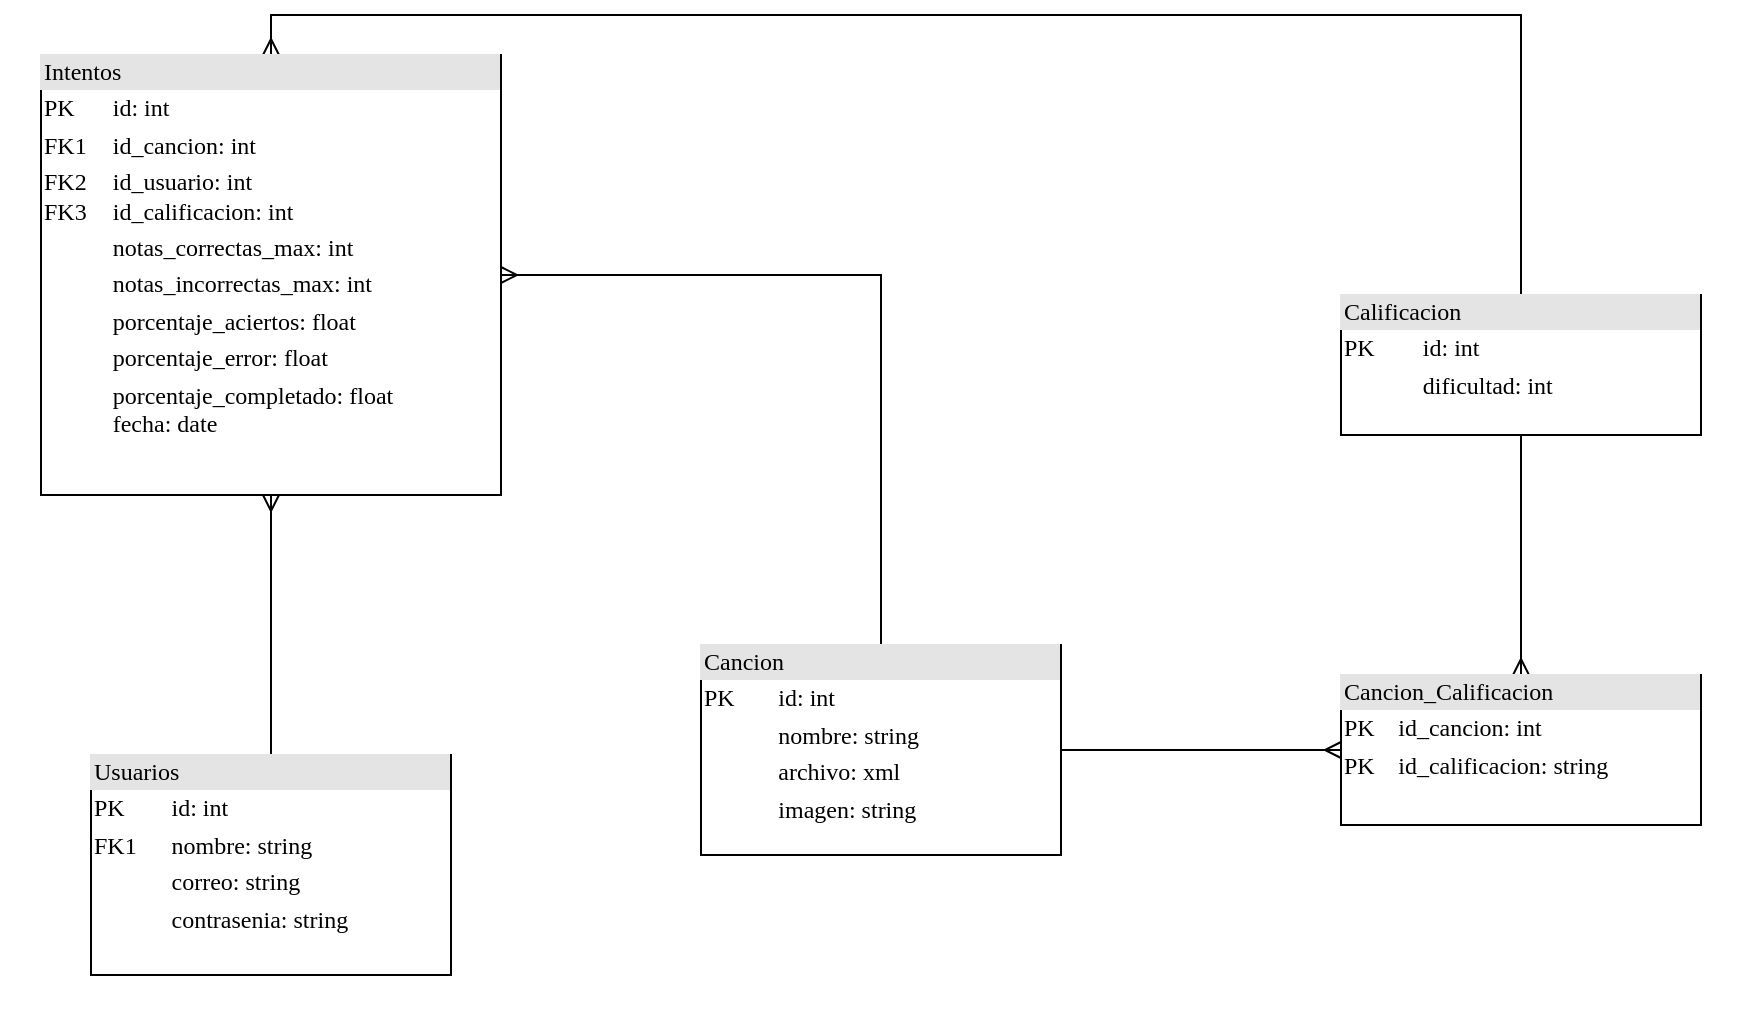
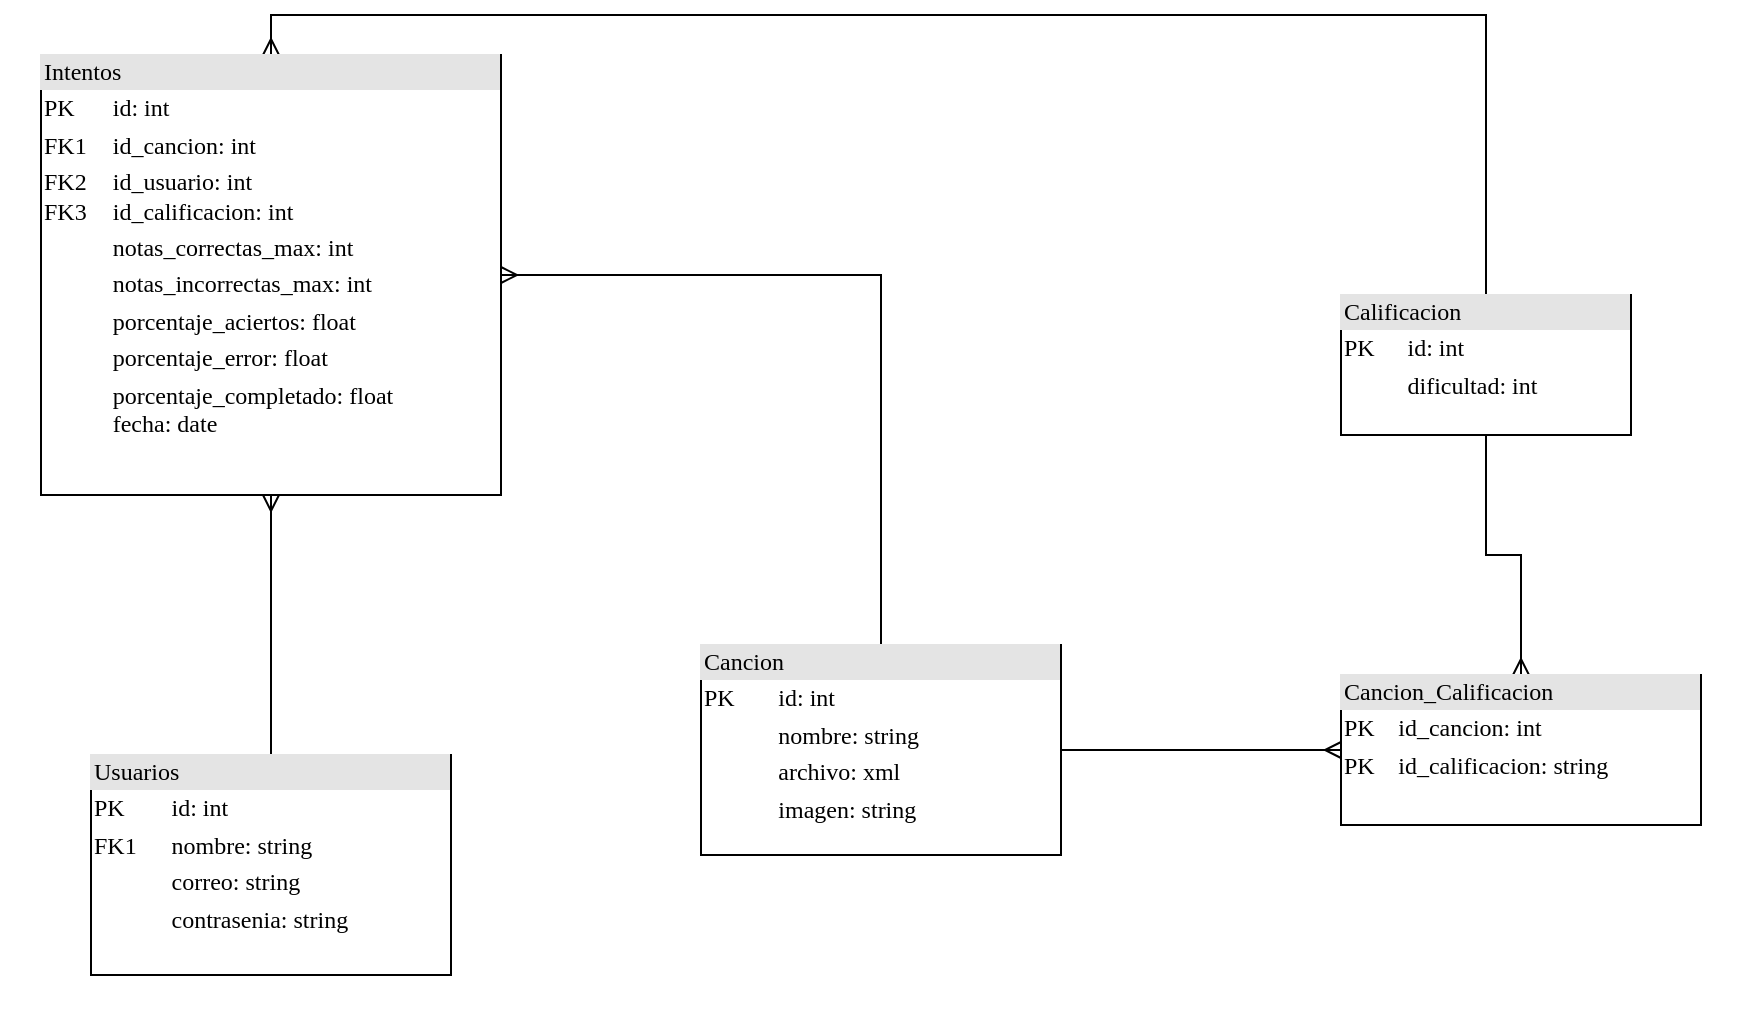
node "Calificacion PK id: int dificultad: int": size 360x140 -> 290x140
